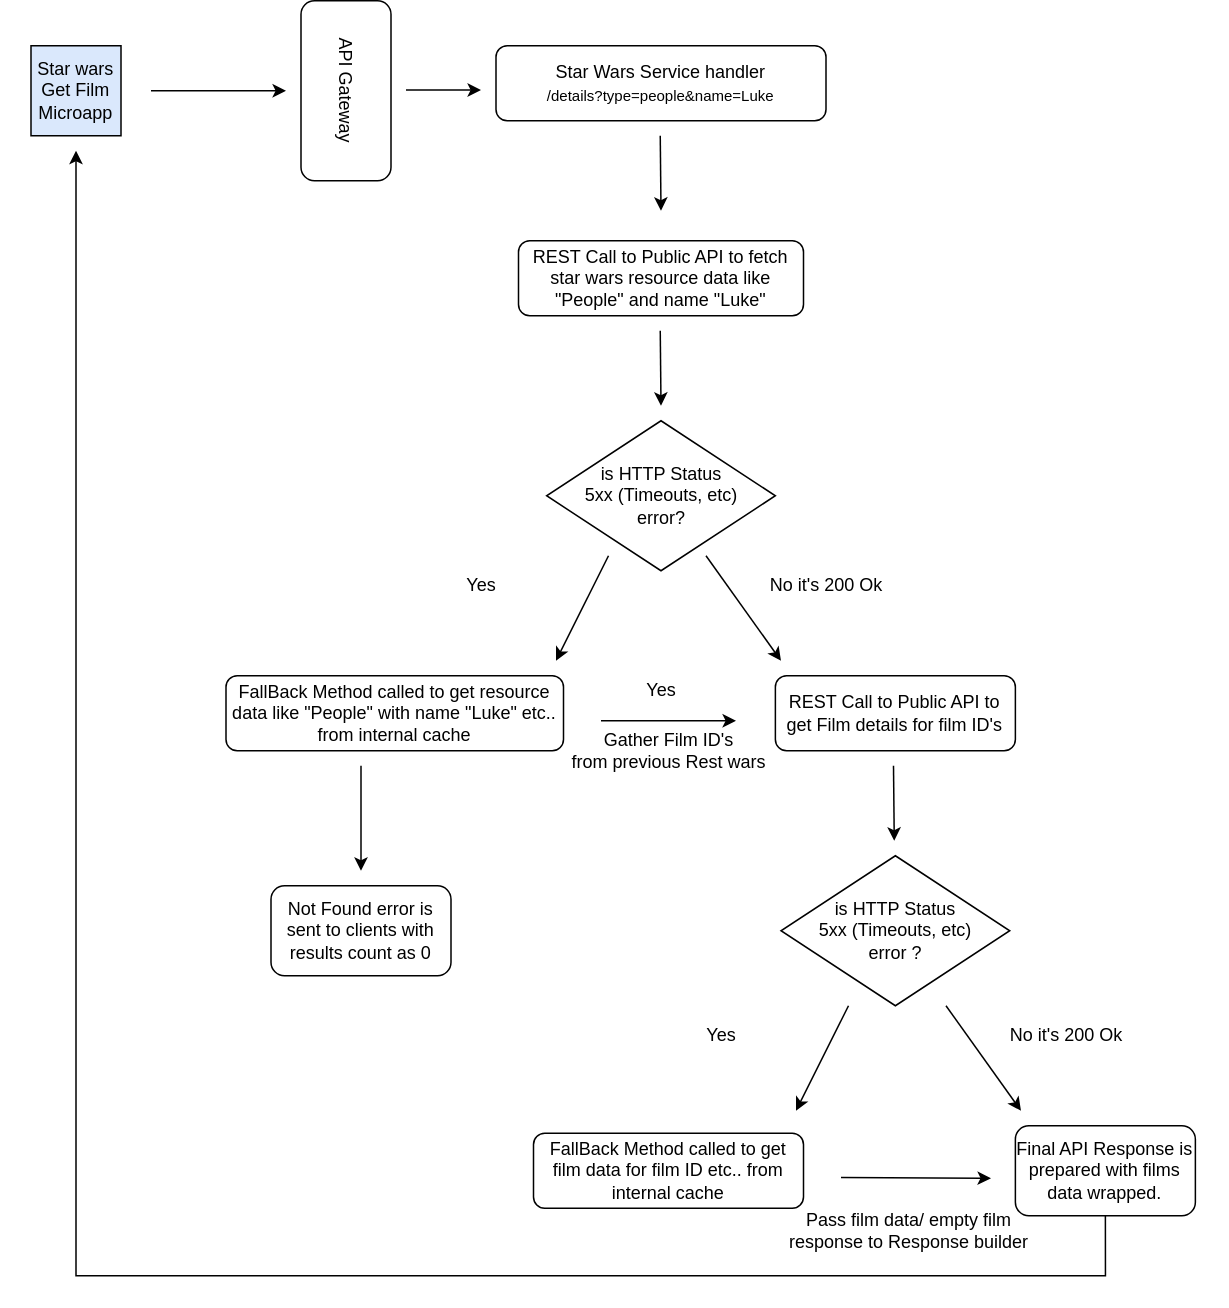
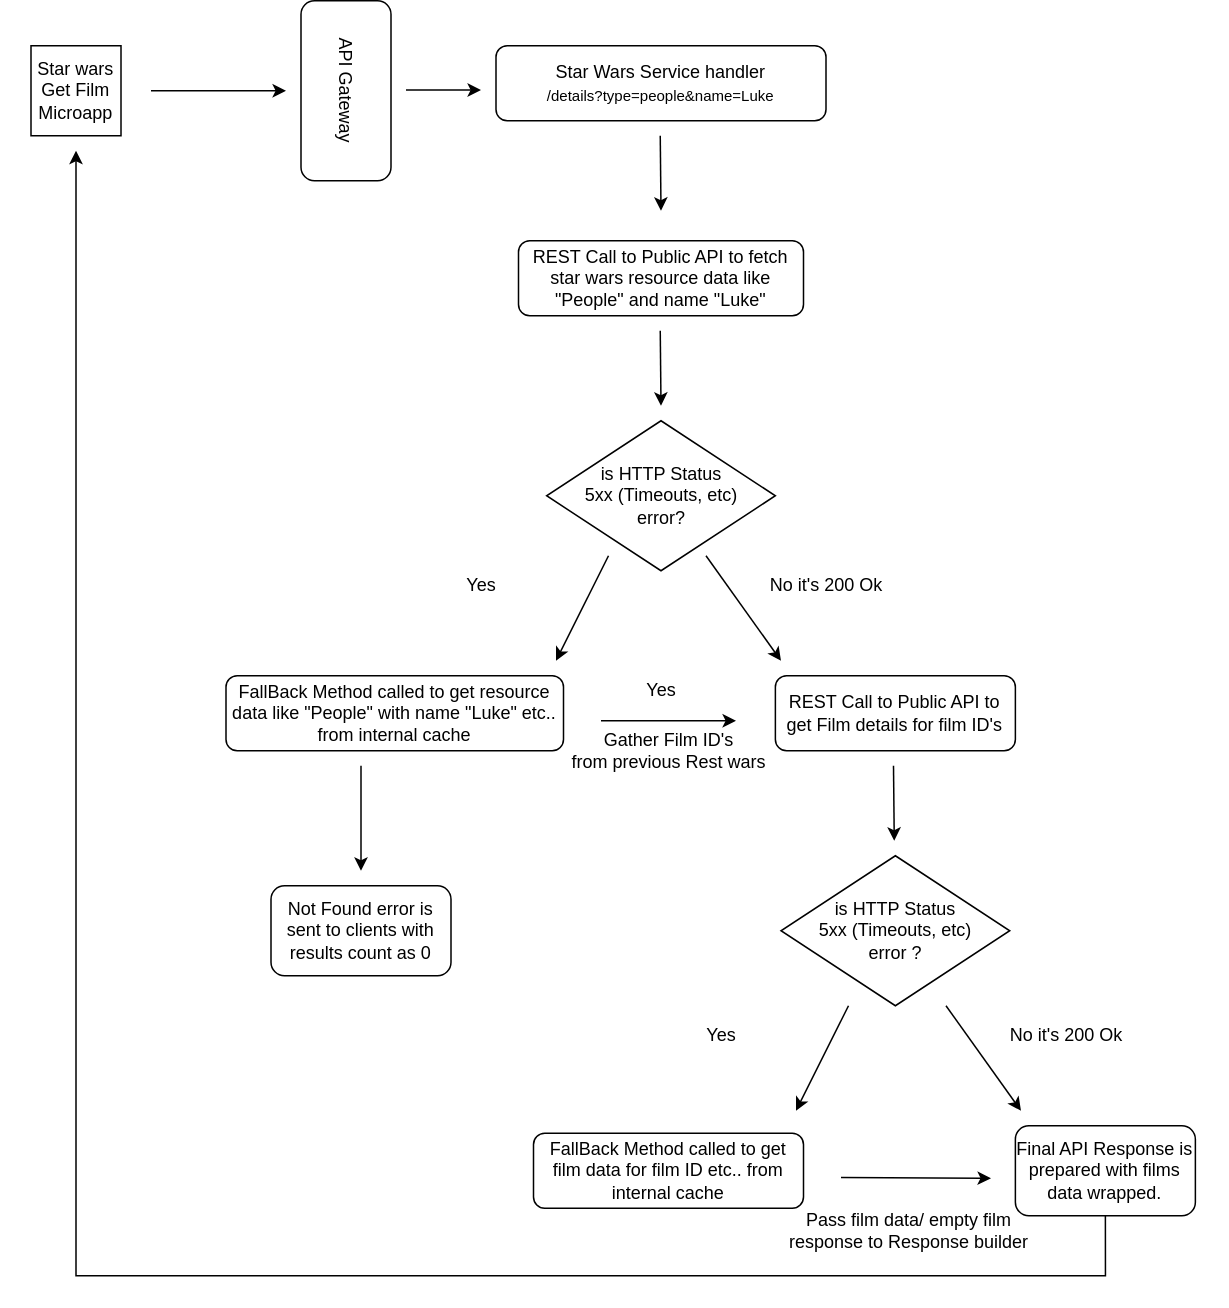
node "Star wars Get Film Microapp": fillcolor #dae8fc -> #ffffff
